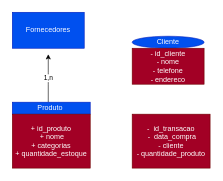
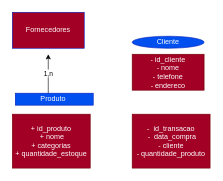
node "Fornecedores": fillcolor #0050ef -> #a20025
node "- id_cliente - nome - telefone - endereco": moved (168, 66) -> (168, 72)
node "Produto": moved (51, 108) -> (54, 99)
